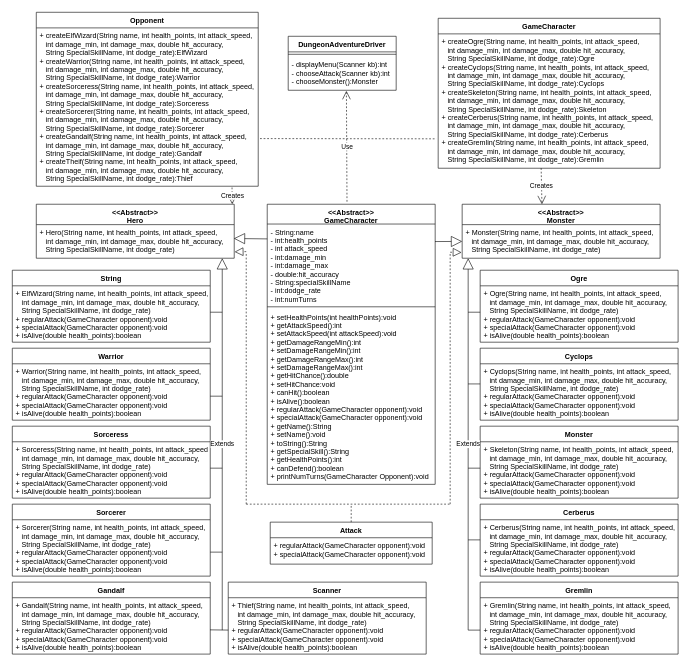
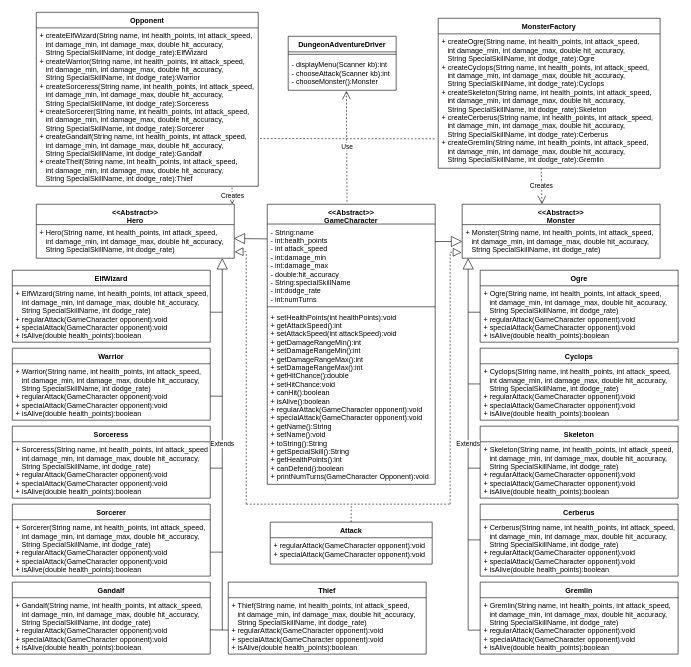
node "GameCharacter": label "GameCharacter" -> "MonsterFactory"
node "String": label "String" -> "ElfWizard"
node "Monster": label "Monster" -> "Skeleton"
node "Scanner": label "Scanner" -> "Thief"
